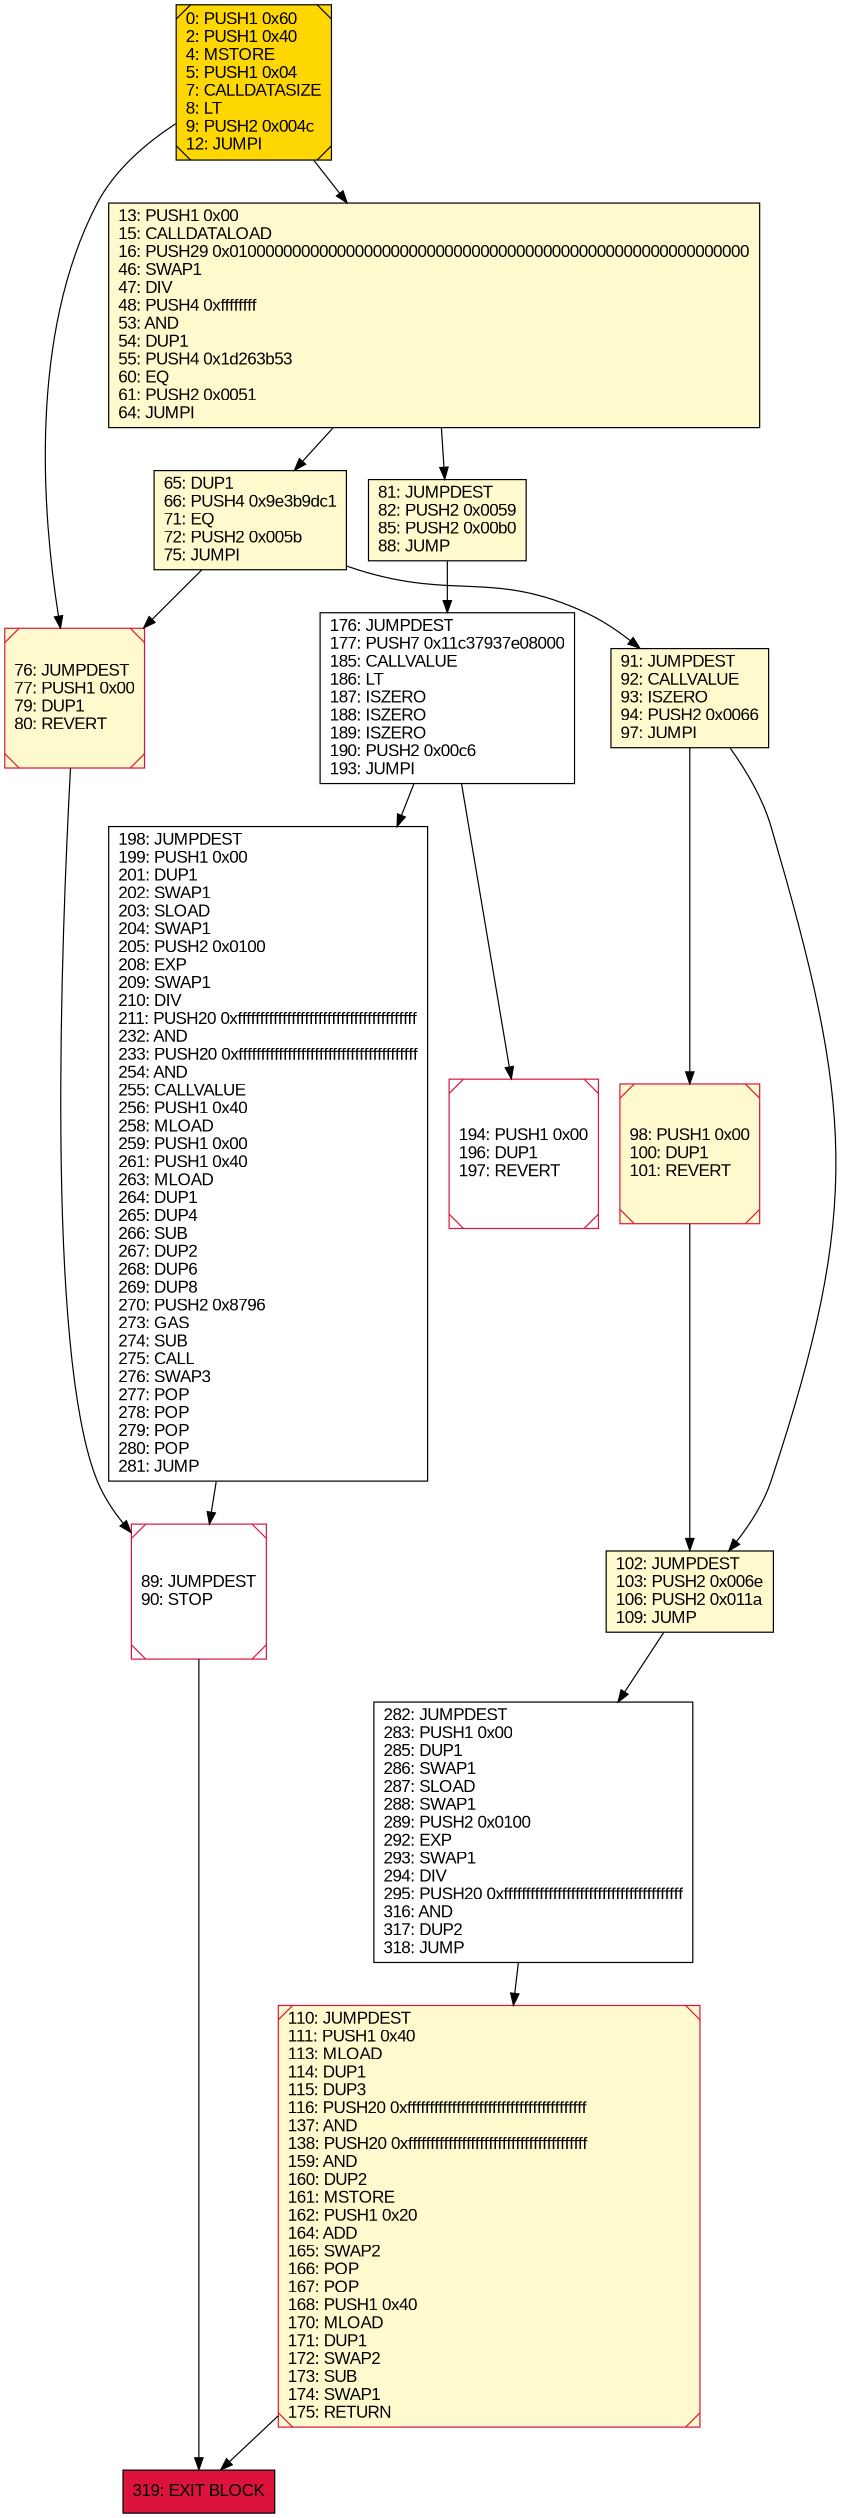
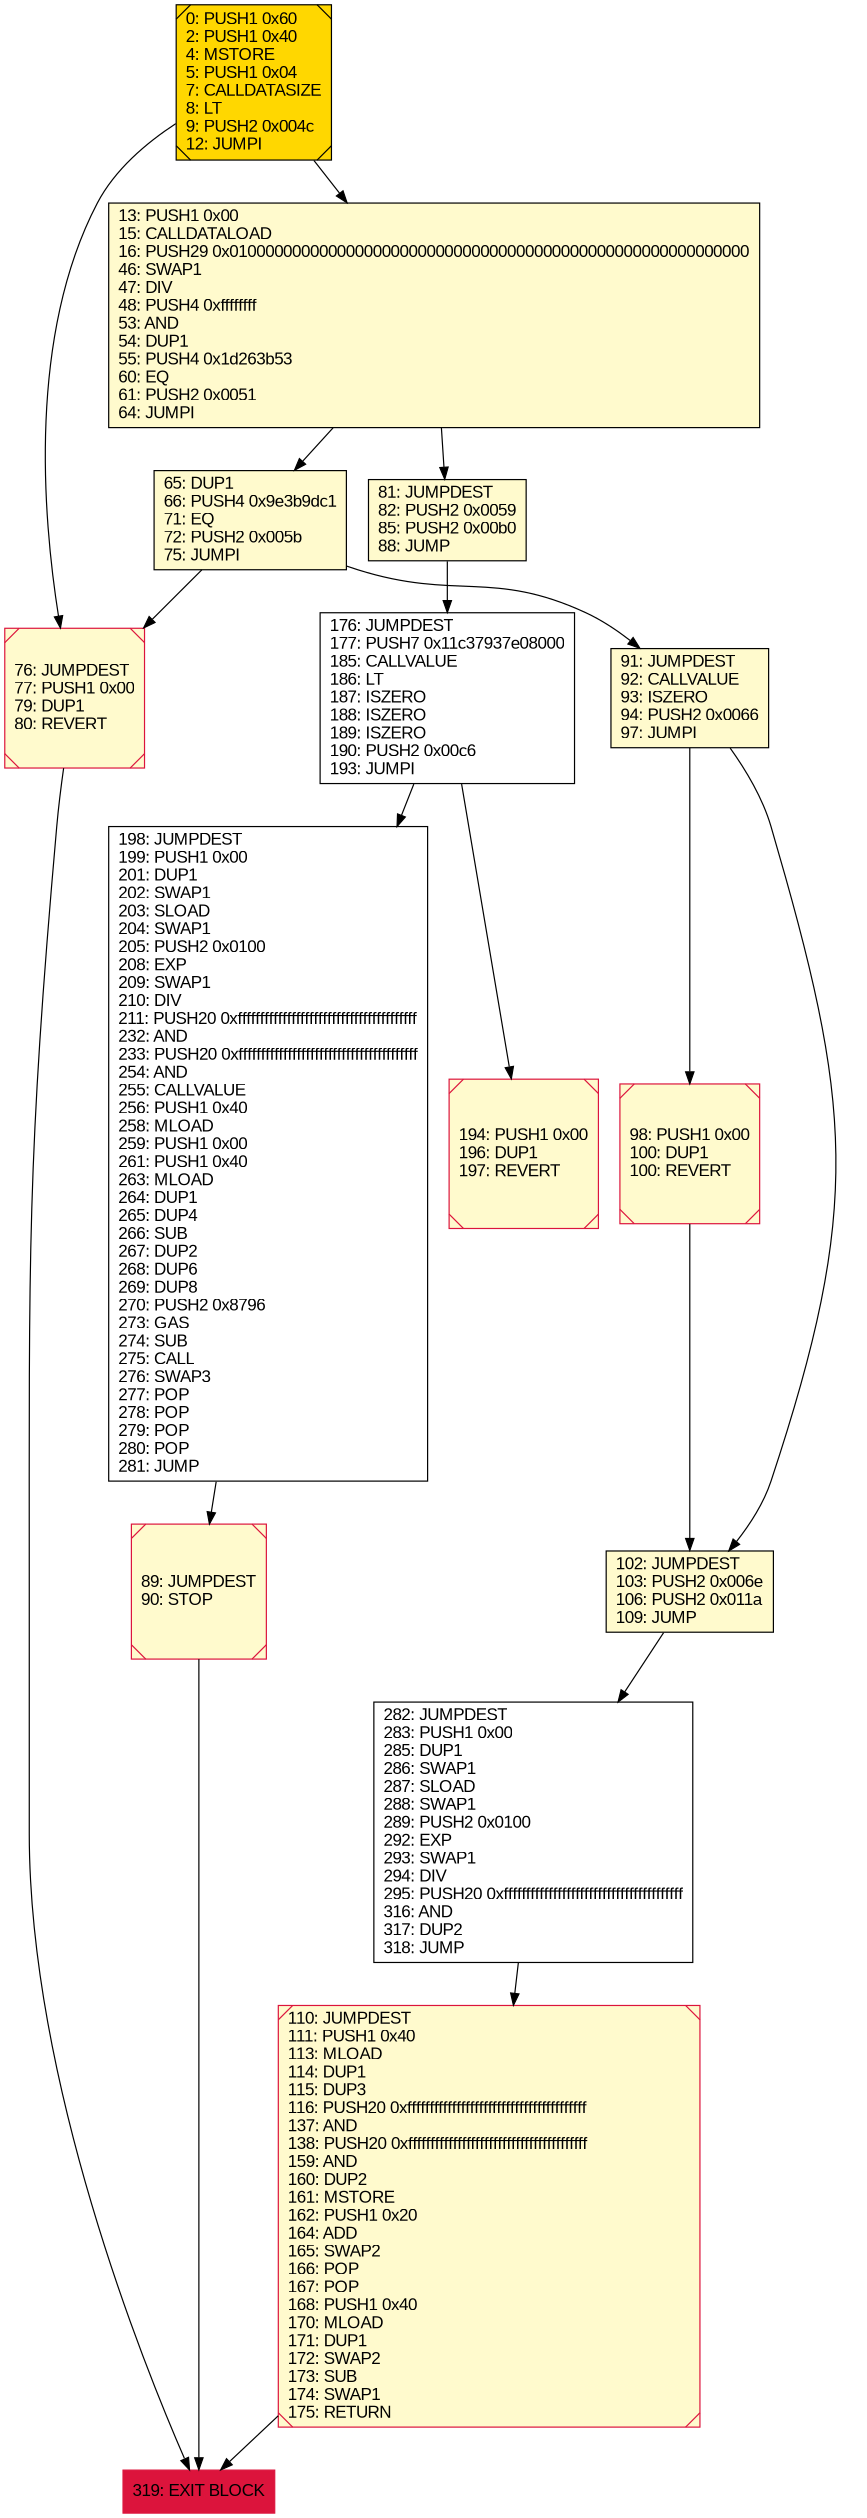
edge "76: JUMPDEST 77: PUSH1 0x00 79: DUP1 80: REVERT" -> "89: JUMPDEST 90: STOP": now "76: JUMPDEST 77: PUSH1 0x00 79: DUP1 80: REVERT" -> "319: EXIT BLOCK"
node "194: PUSH1 0x00 196: DUP1 197: REVERT": fillcolor white -> lemonchiffon
node "98: PUSH1 0x00 100: DUP1 101: REVERT": label "98: PUSH1 0x00 100: DUP1 101: REVERT" -> "98: PUSH1 0x00 100: DUP1 100: REVERT"
node "89: JUMPDEST 90: STOP": fillcolor white -> lemonchiffon
node "319: EXIT BLOCK": color black -> crimson
